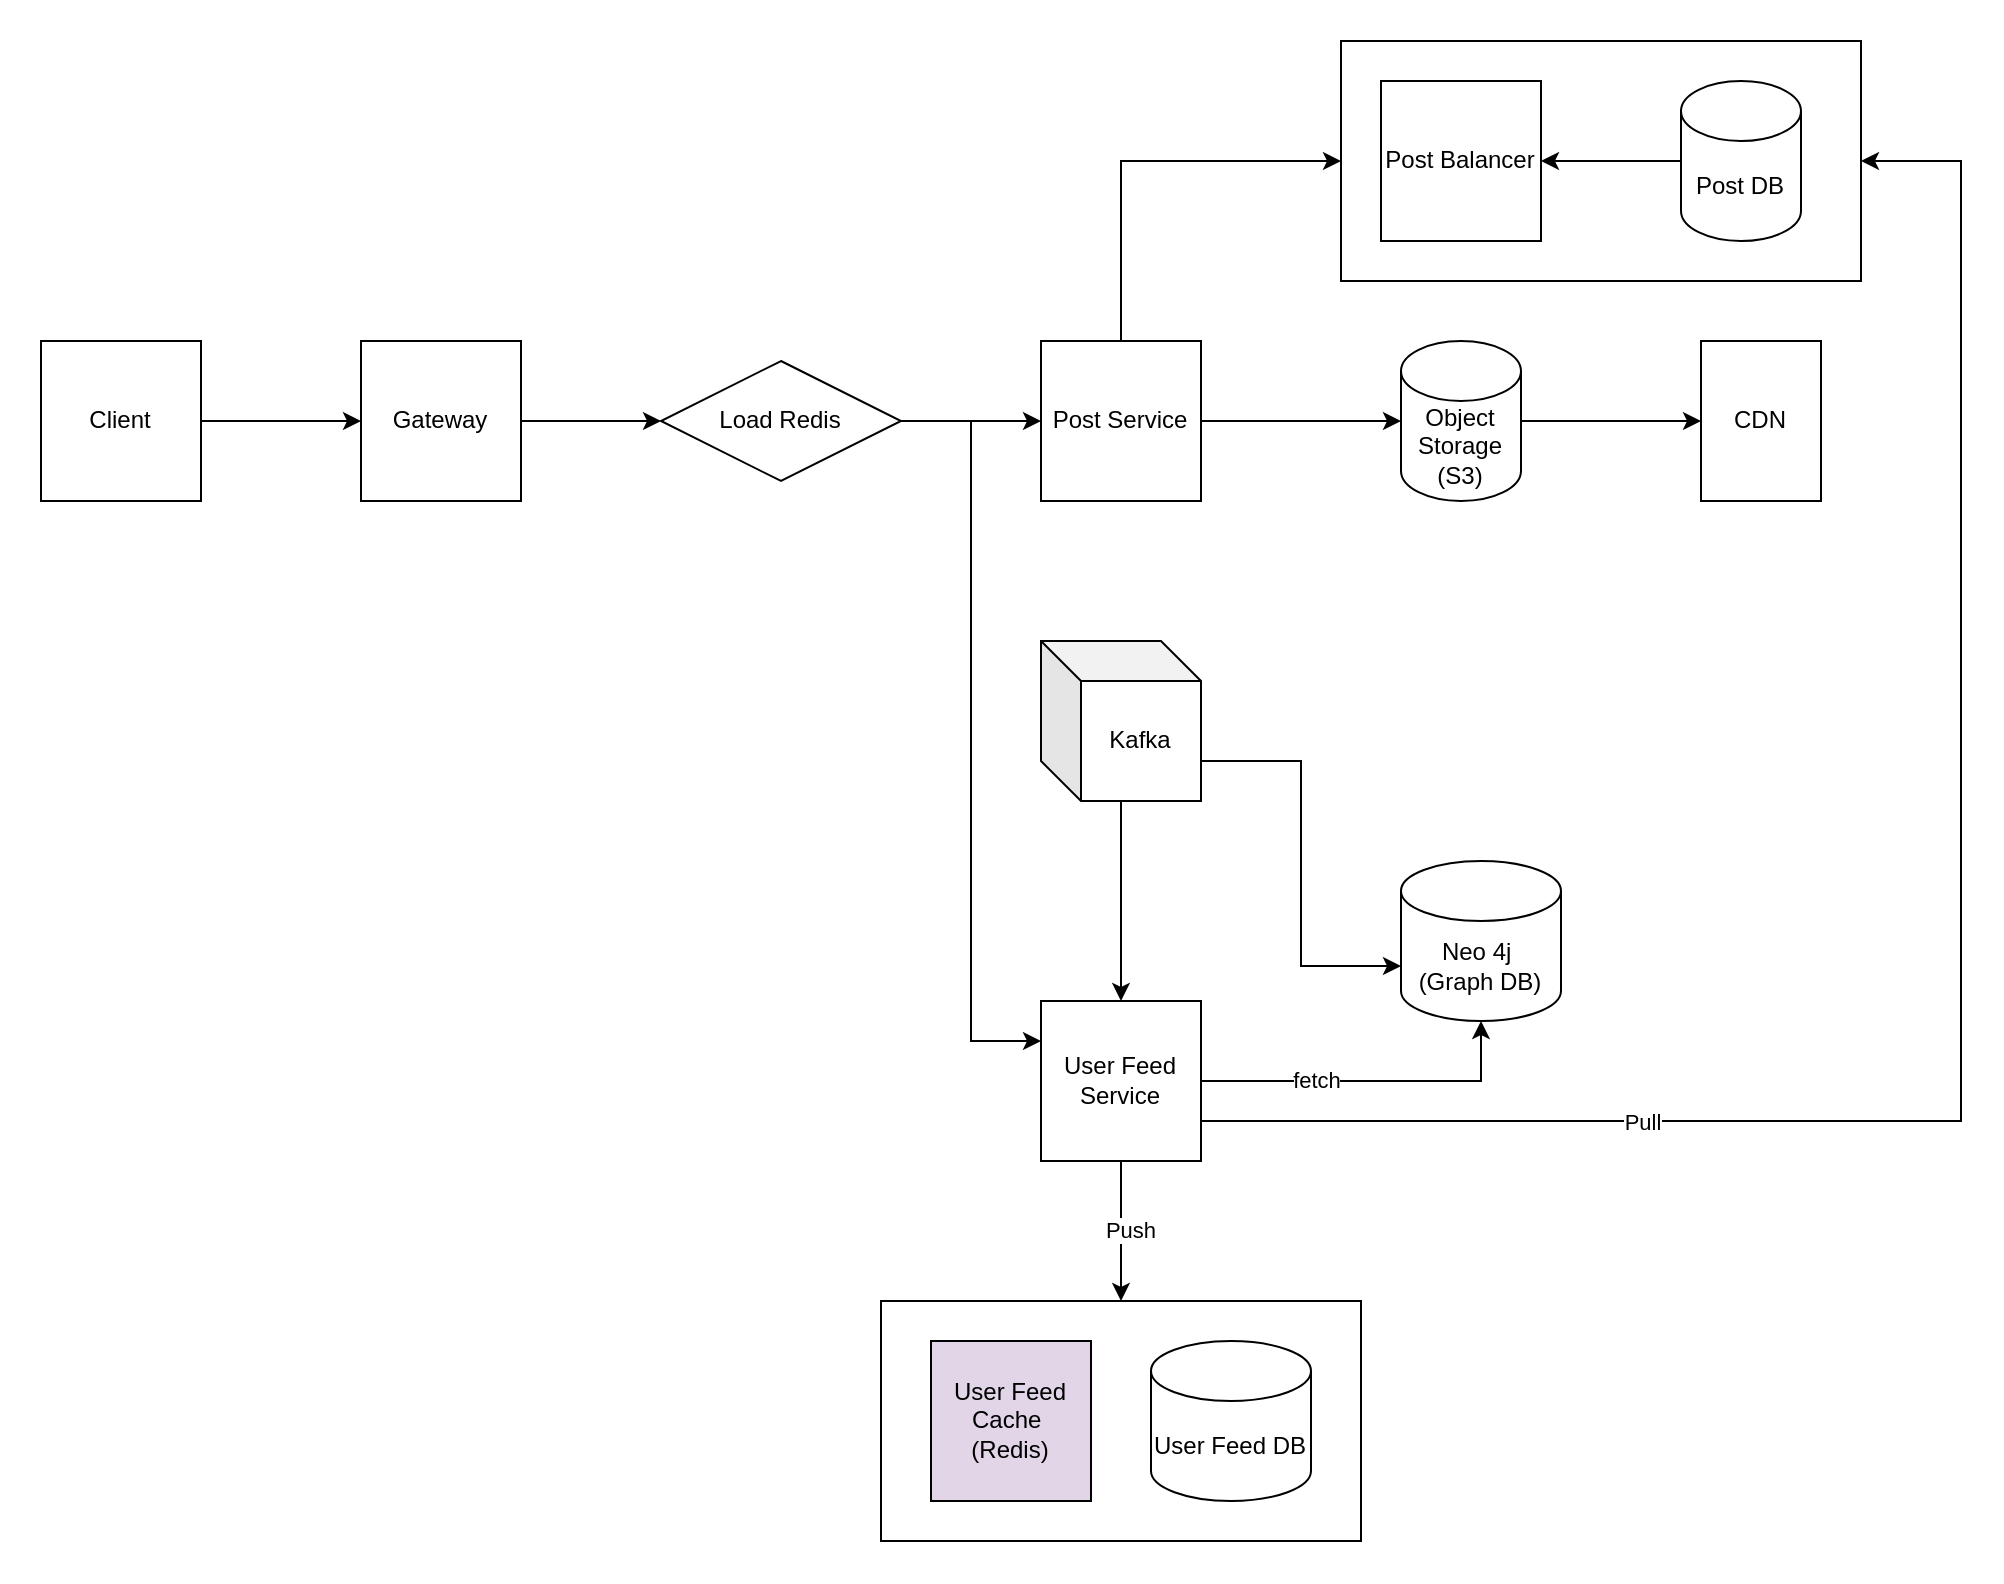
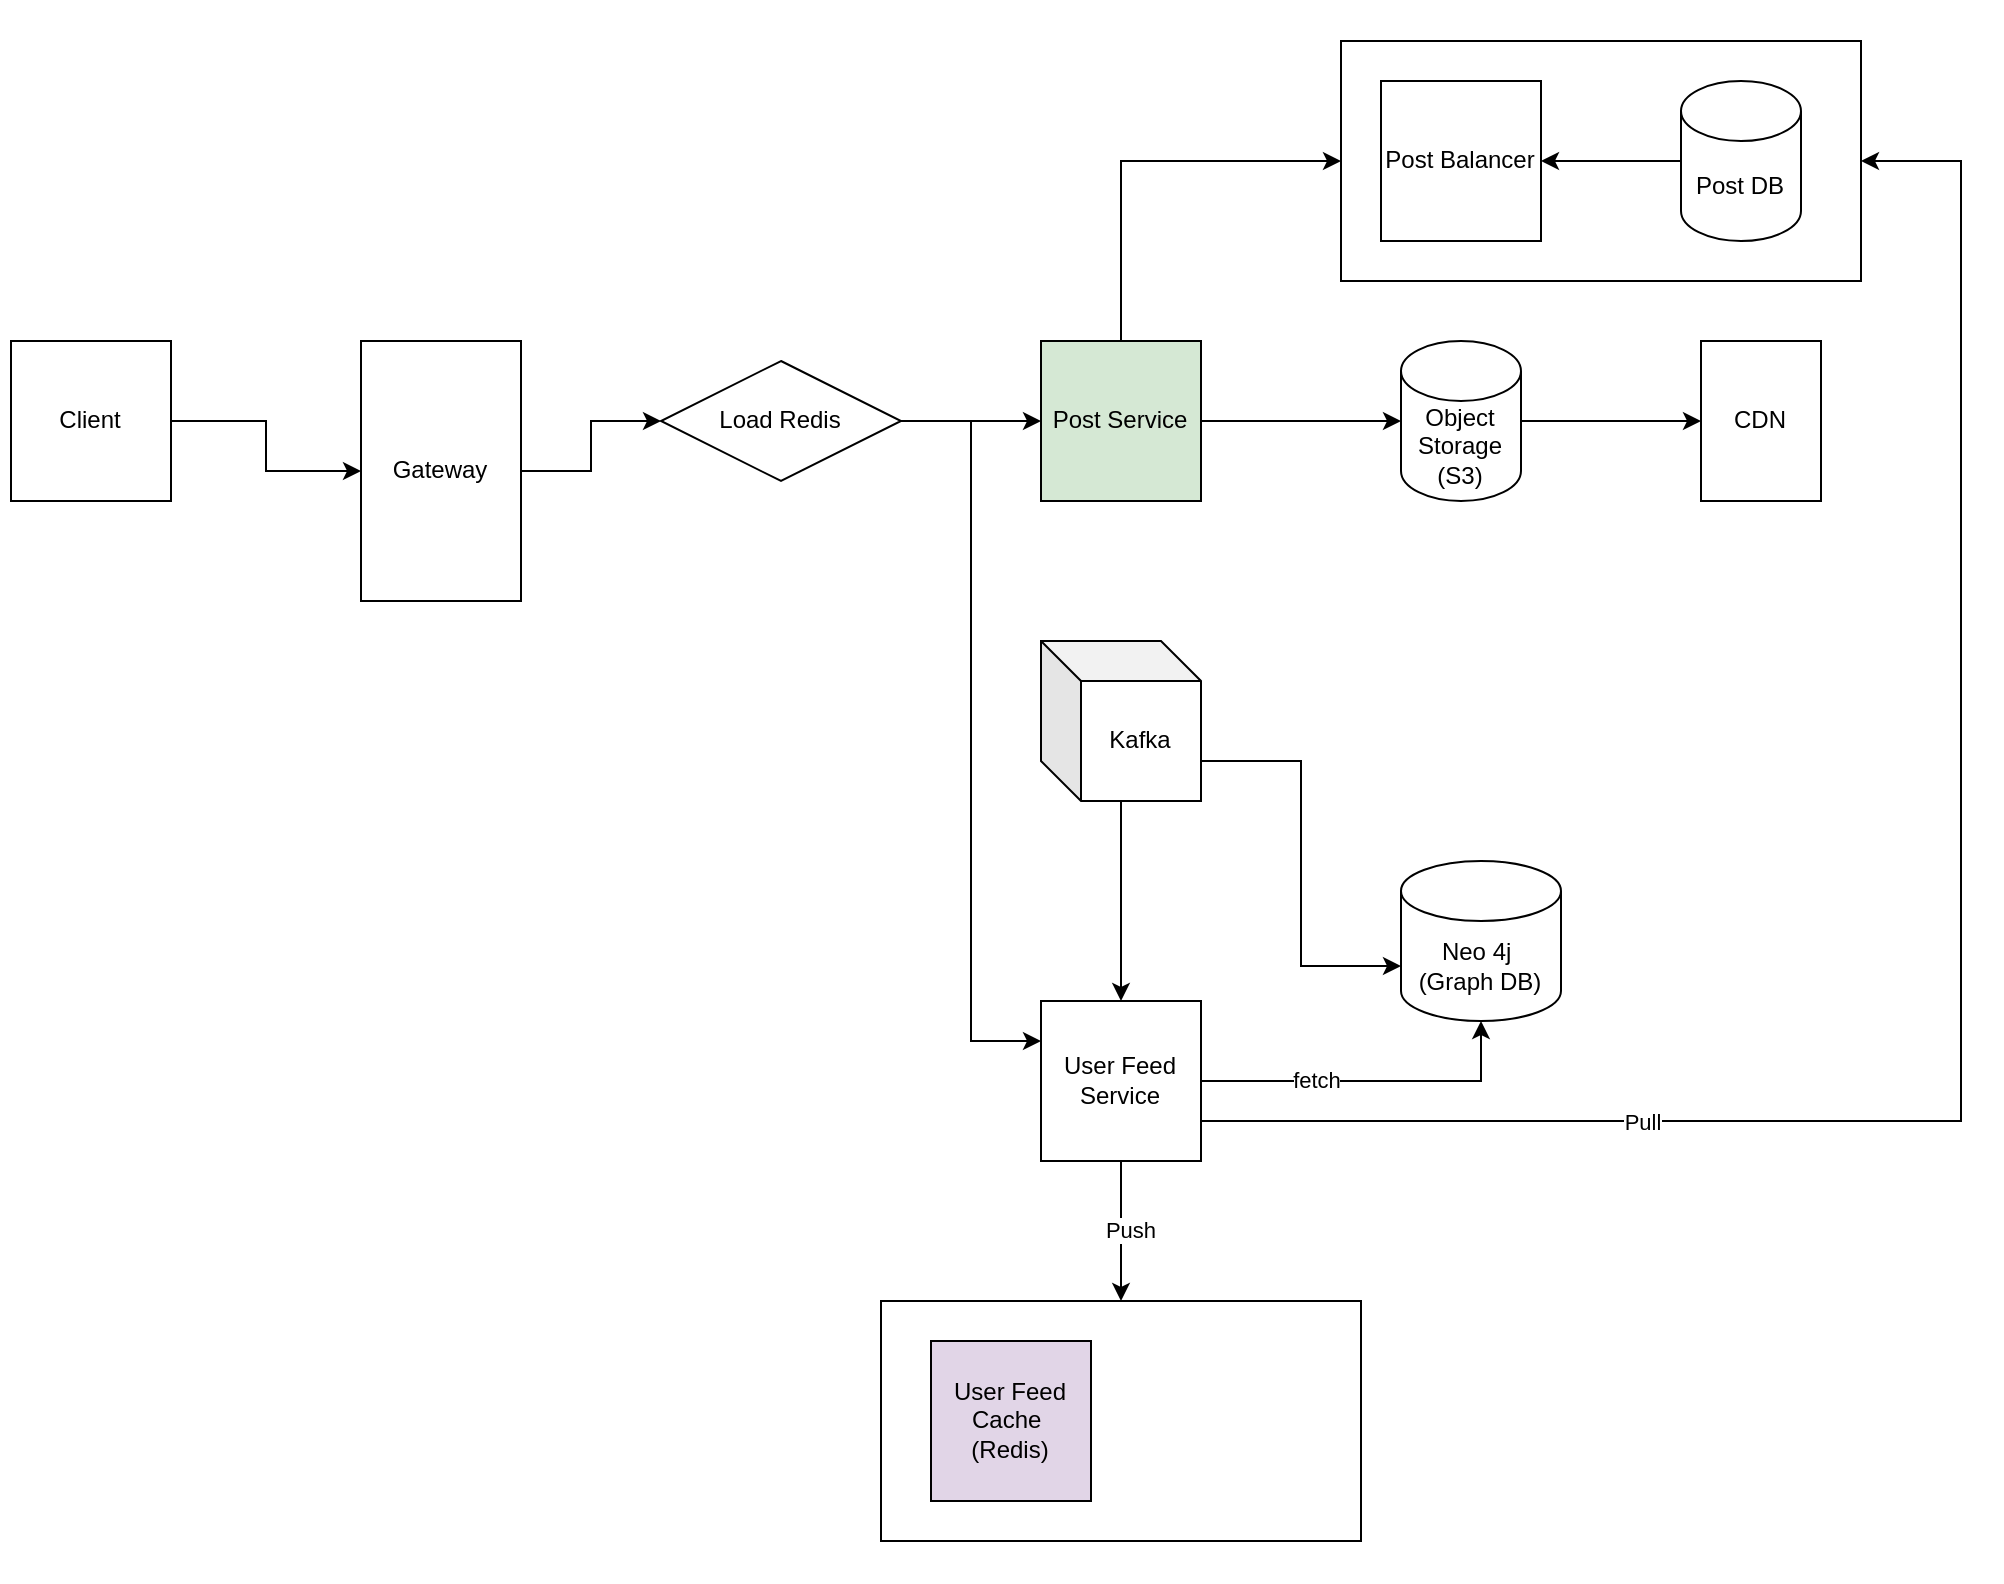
node "Client": moved (121, 421) -> (91, 421)
node "Gateway": size 160x160 -> 160x260
node "Post Service": fillcolor #ffffff -> #d5e8d4
node "User Feed DB": removed
